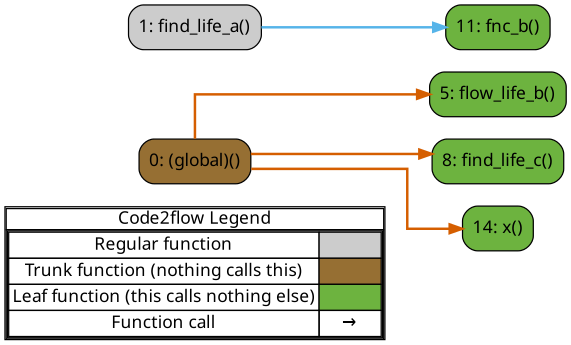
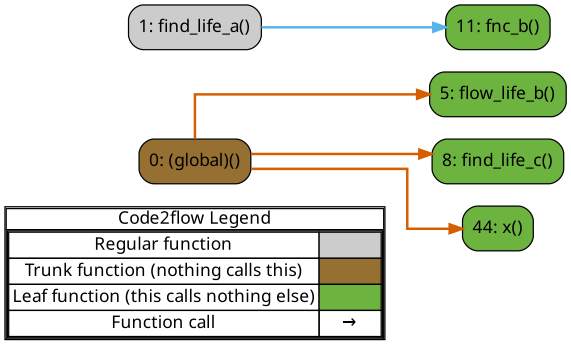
node "14: x()": label "14: x()" -> "44: x()"
